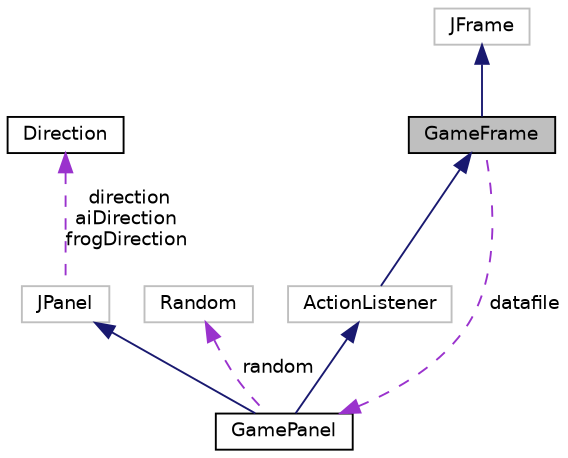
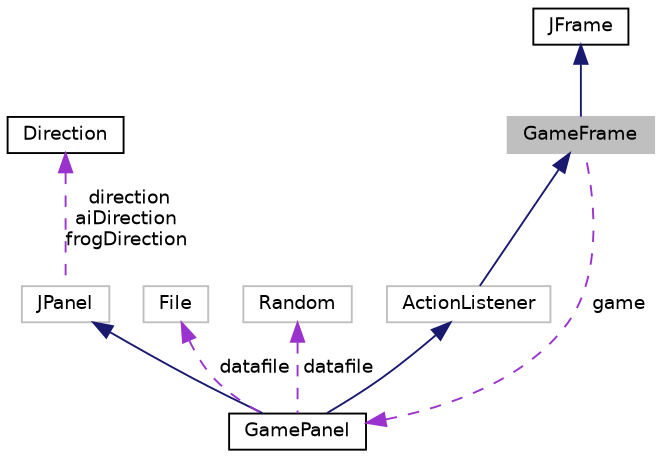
node "JFrame": color grey75 -> black
node "GameFrame": color black -> grey75
node "File": added
edge "GameFrame" -> "GamePanel": label " datafile" -> " game"
edge "GamePanel" -> "Random": label " random" -> " datafile"
